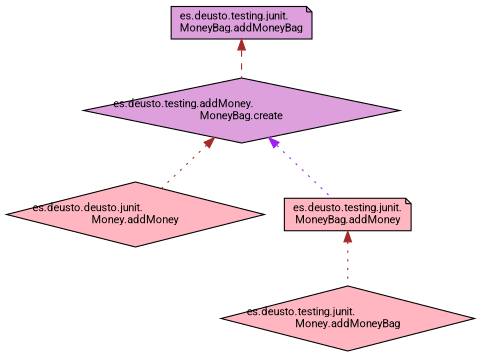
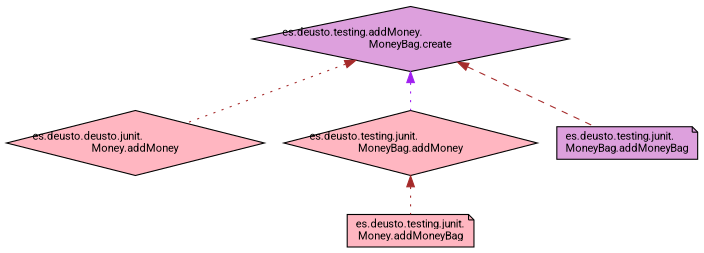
edge "es.deusto.testing.addMoney. MoneyBag.create" -> "es.deusto.testing.junit. MoneyBag.addMoneyBag": reversed
node "es.deusto.testing.junit. MoneyBag.addMoney": shape note -> diamond
node "es.deusto.testing.junit. Money.addMoneyBag": shape diamond -> note
